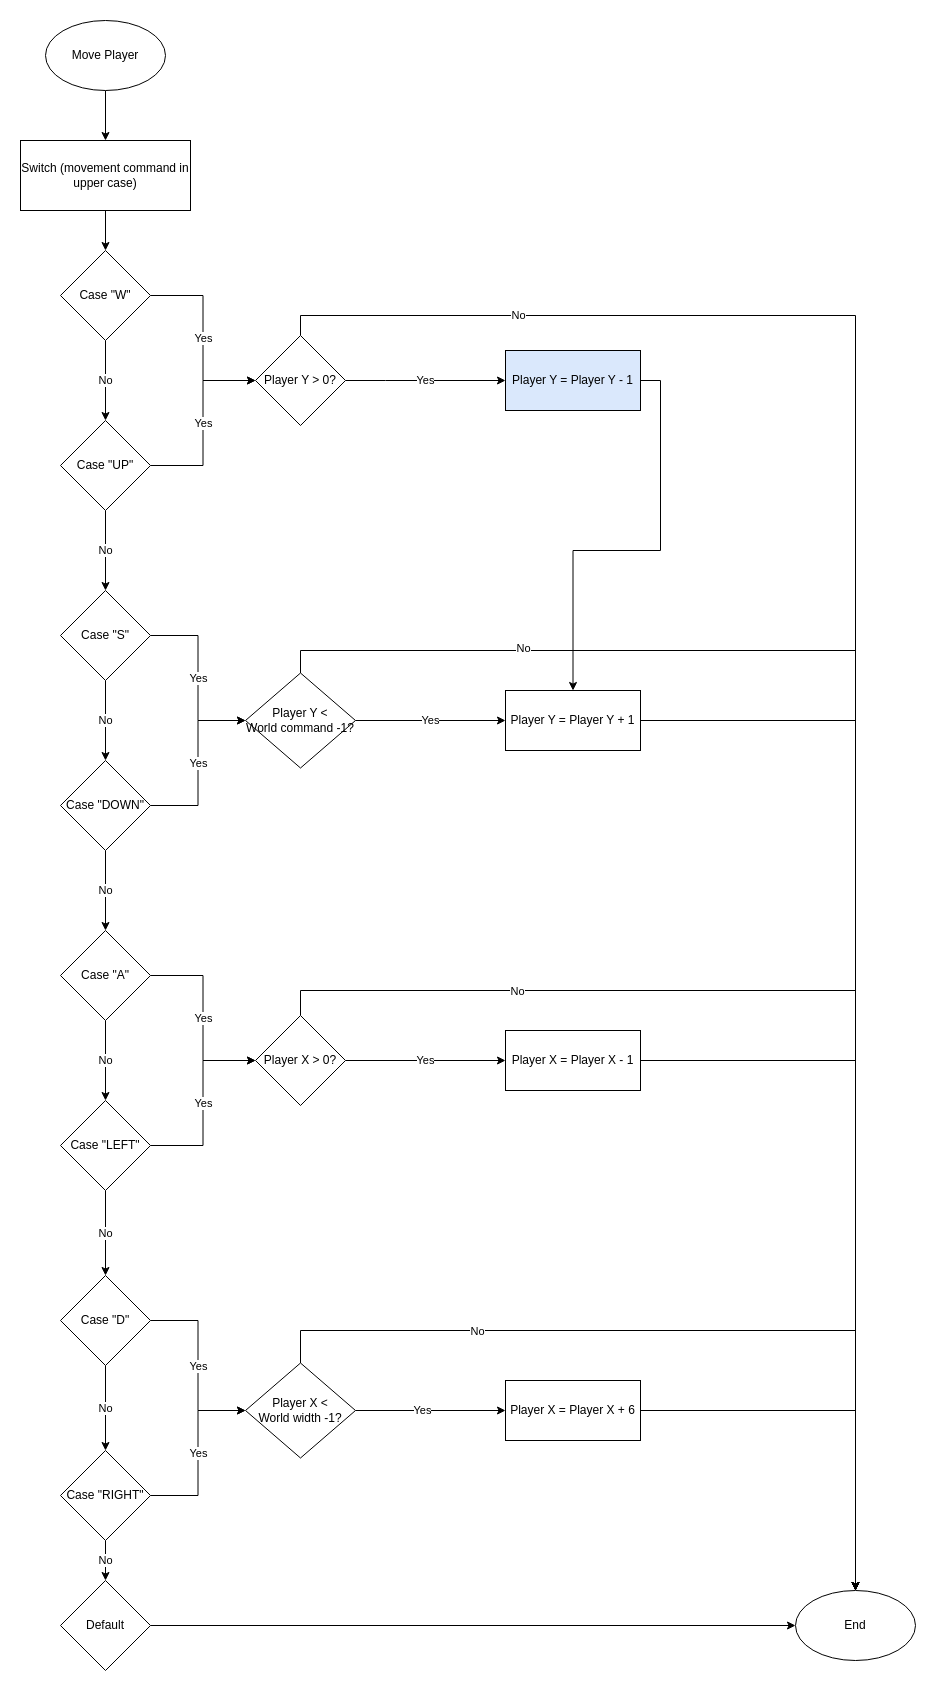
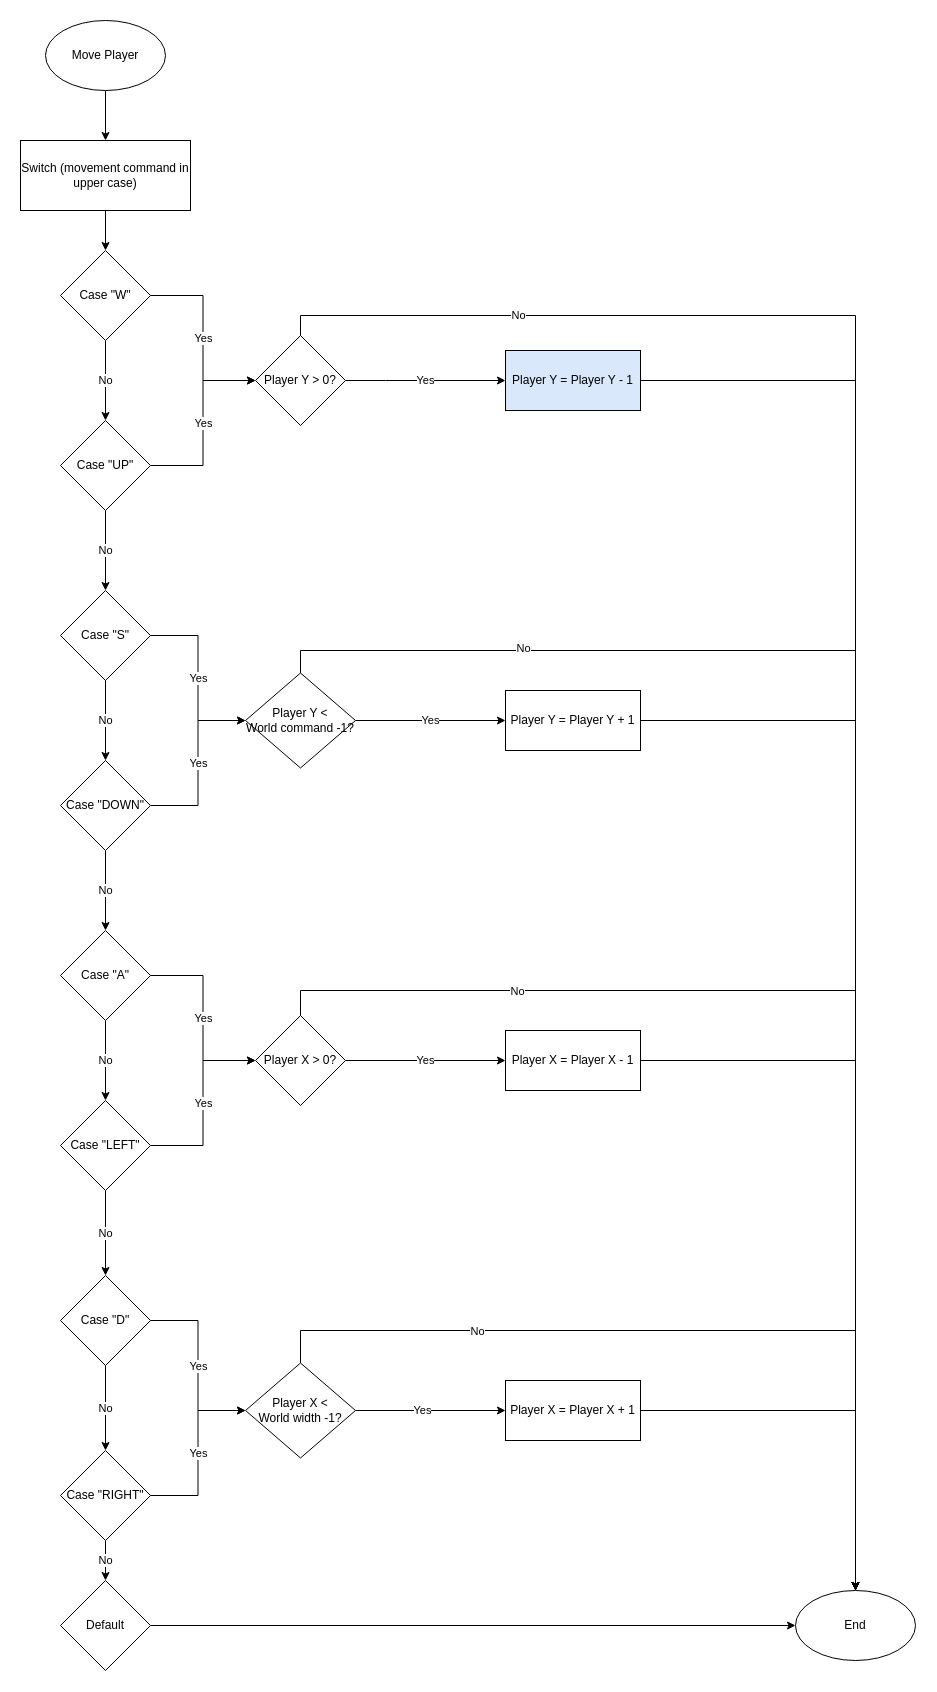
edge "Player Y = Player Y - 1" -> "Player Y = Player Y + 1": now "Player Y = Player Y - 1" -> "End"
node "Player X = Player X + 6": label "Player X = Player X + 6" -> "Player X = Player X + 1"
